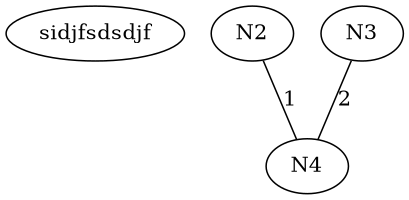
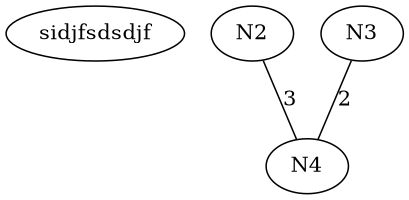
edge "N2" -- "N4": label "1" -> "3"
